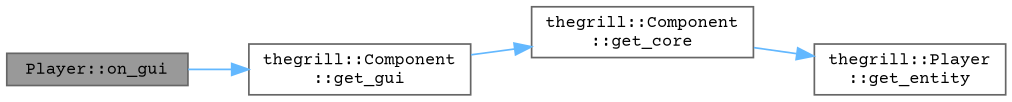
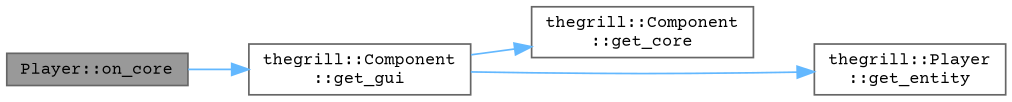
edge "thegrill::Component ::get_core" -> "thegrill::Player ::get_entity": now "thegrill::Component ::get_gui" -> "thegrill::Player ::get_entity"
node "Player::on_gui": label "Player::on_gui" -> "Player::on_core"
